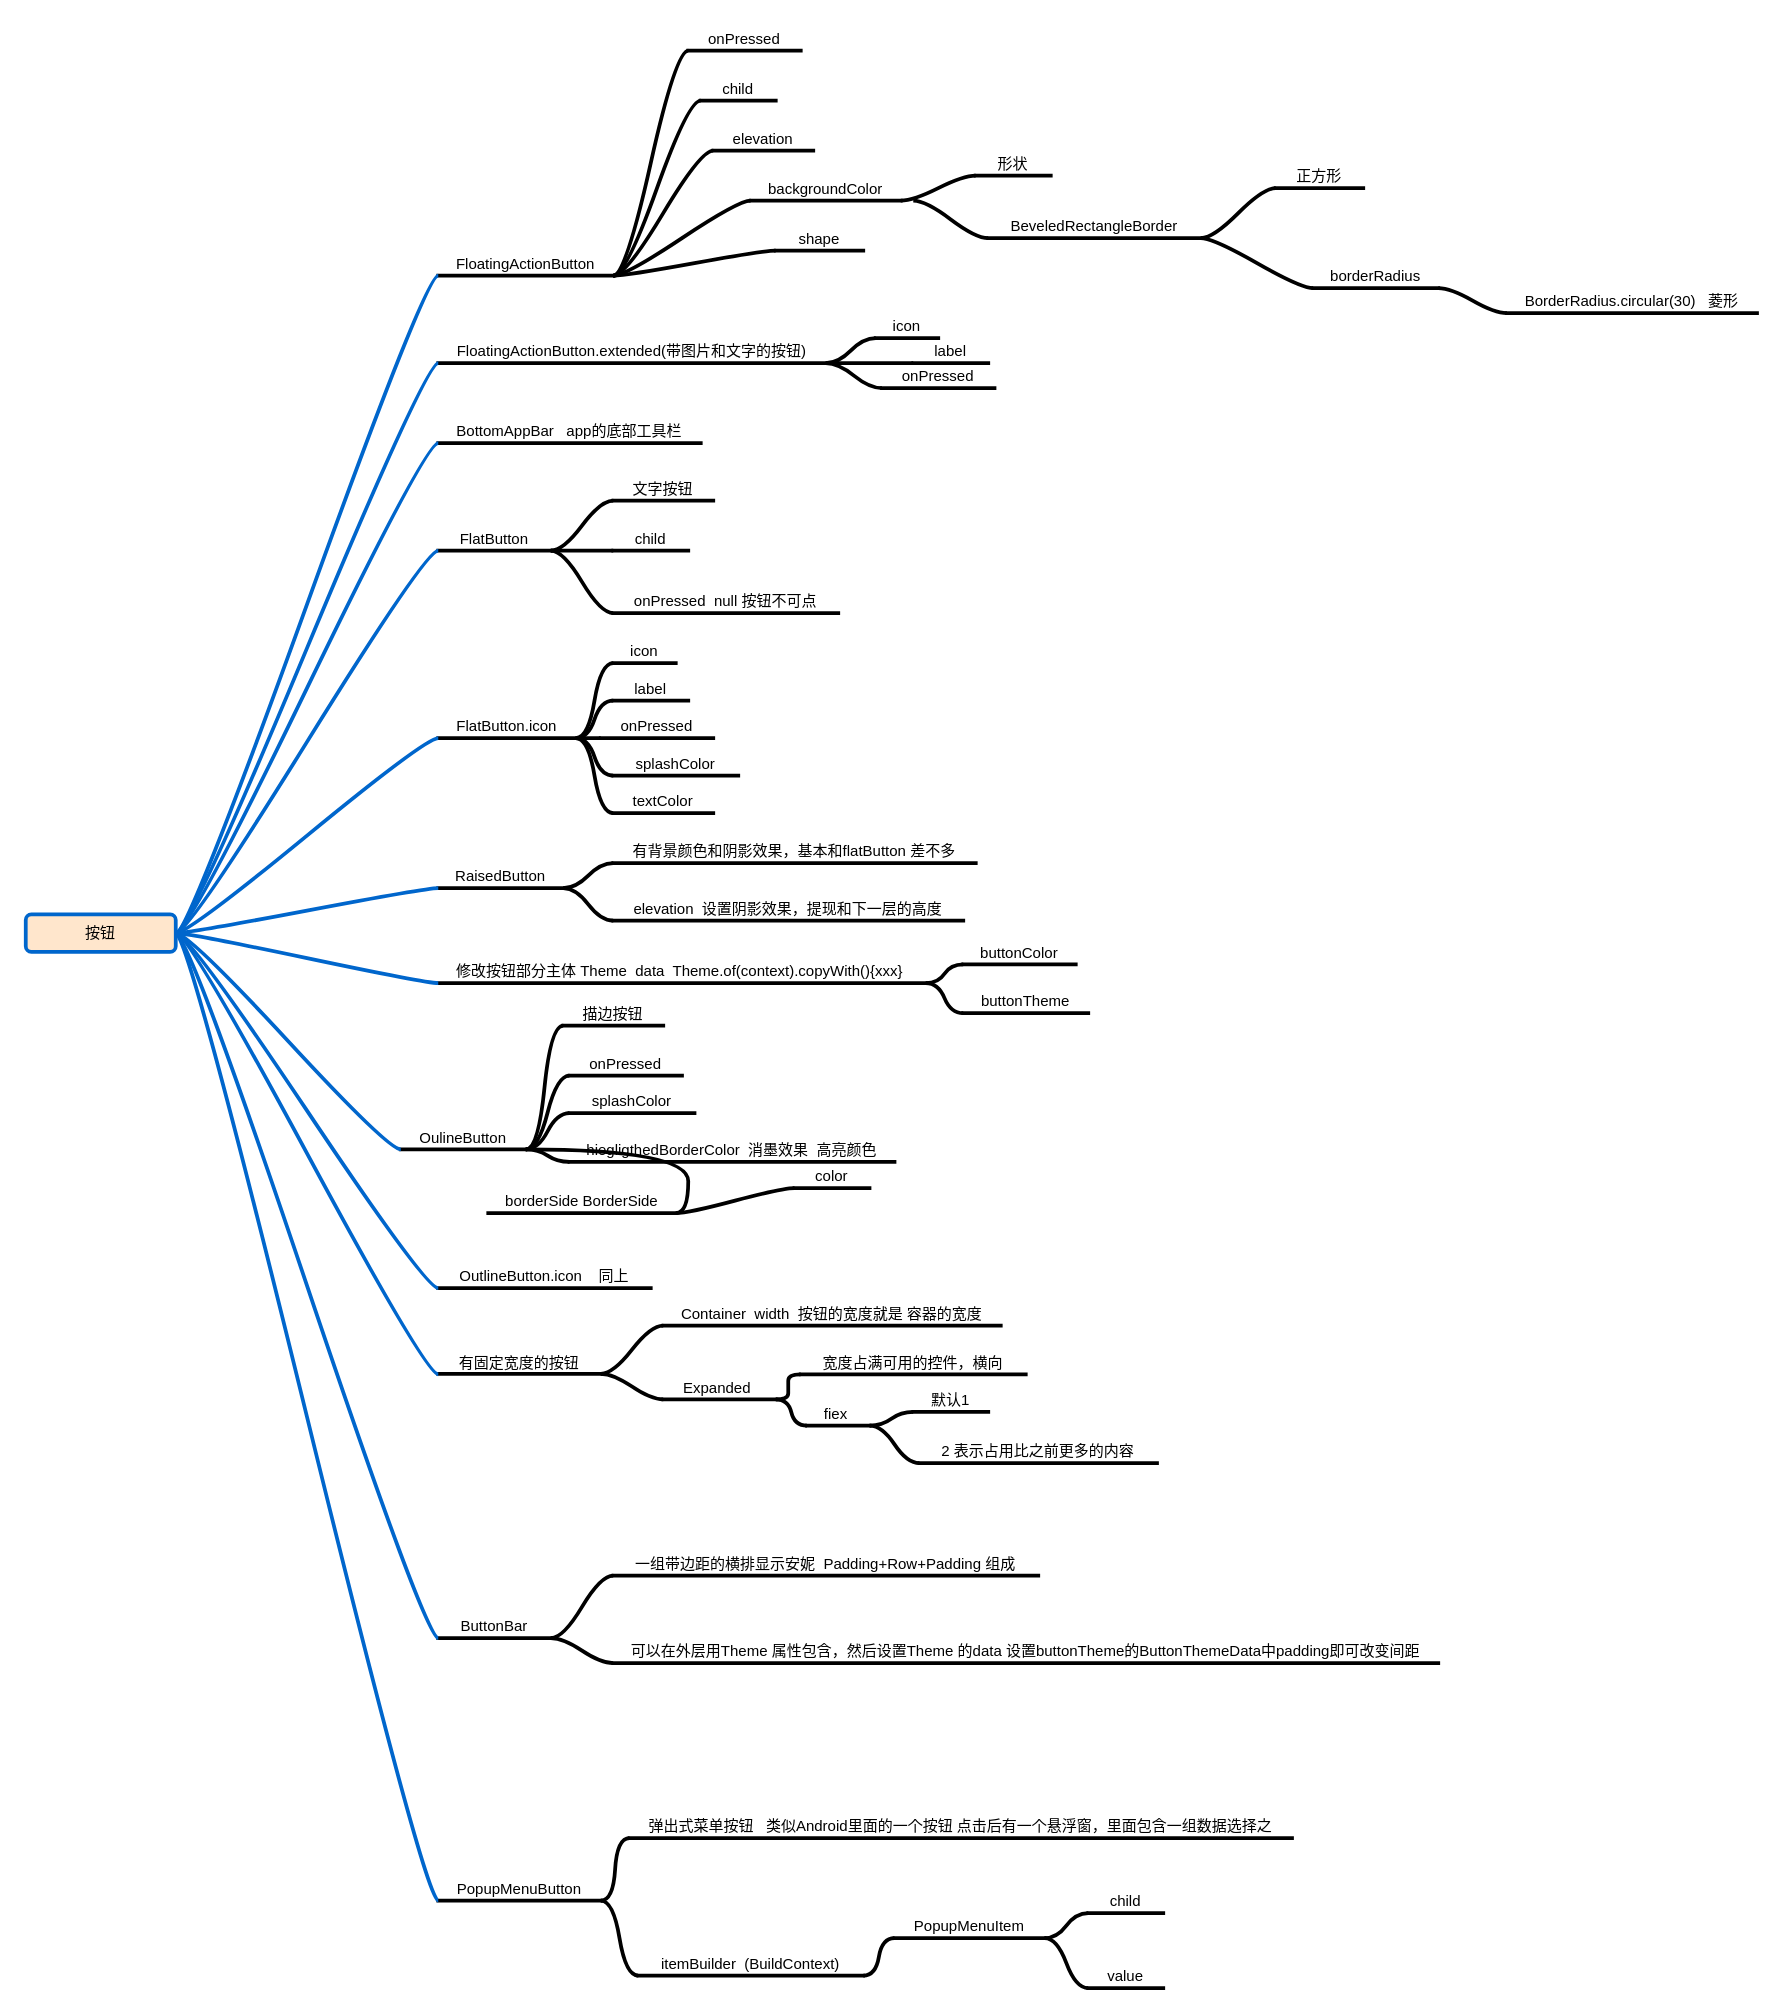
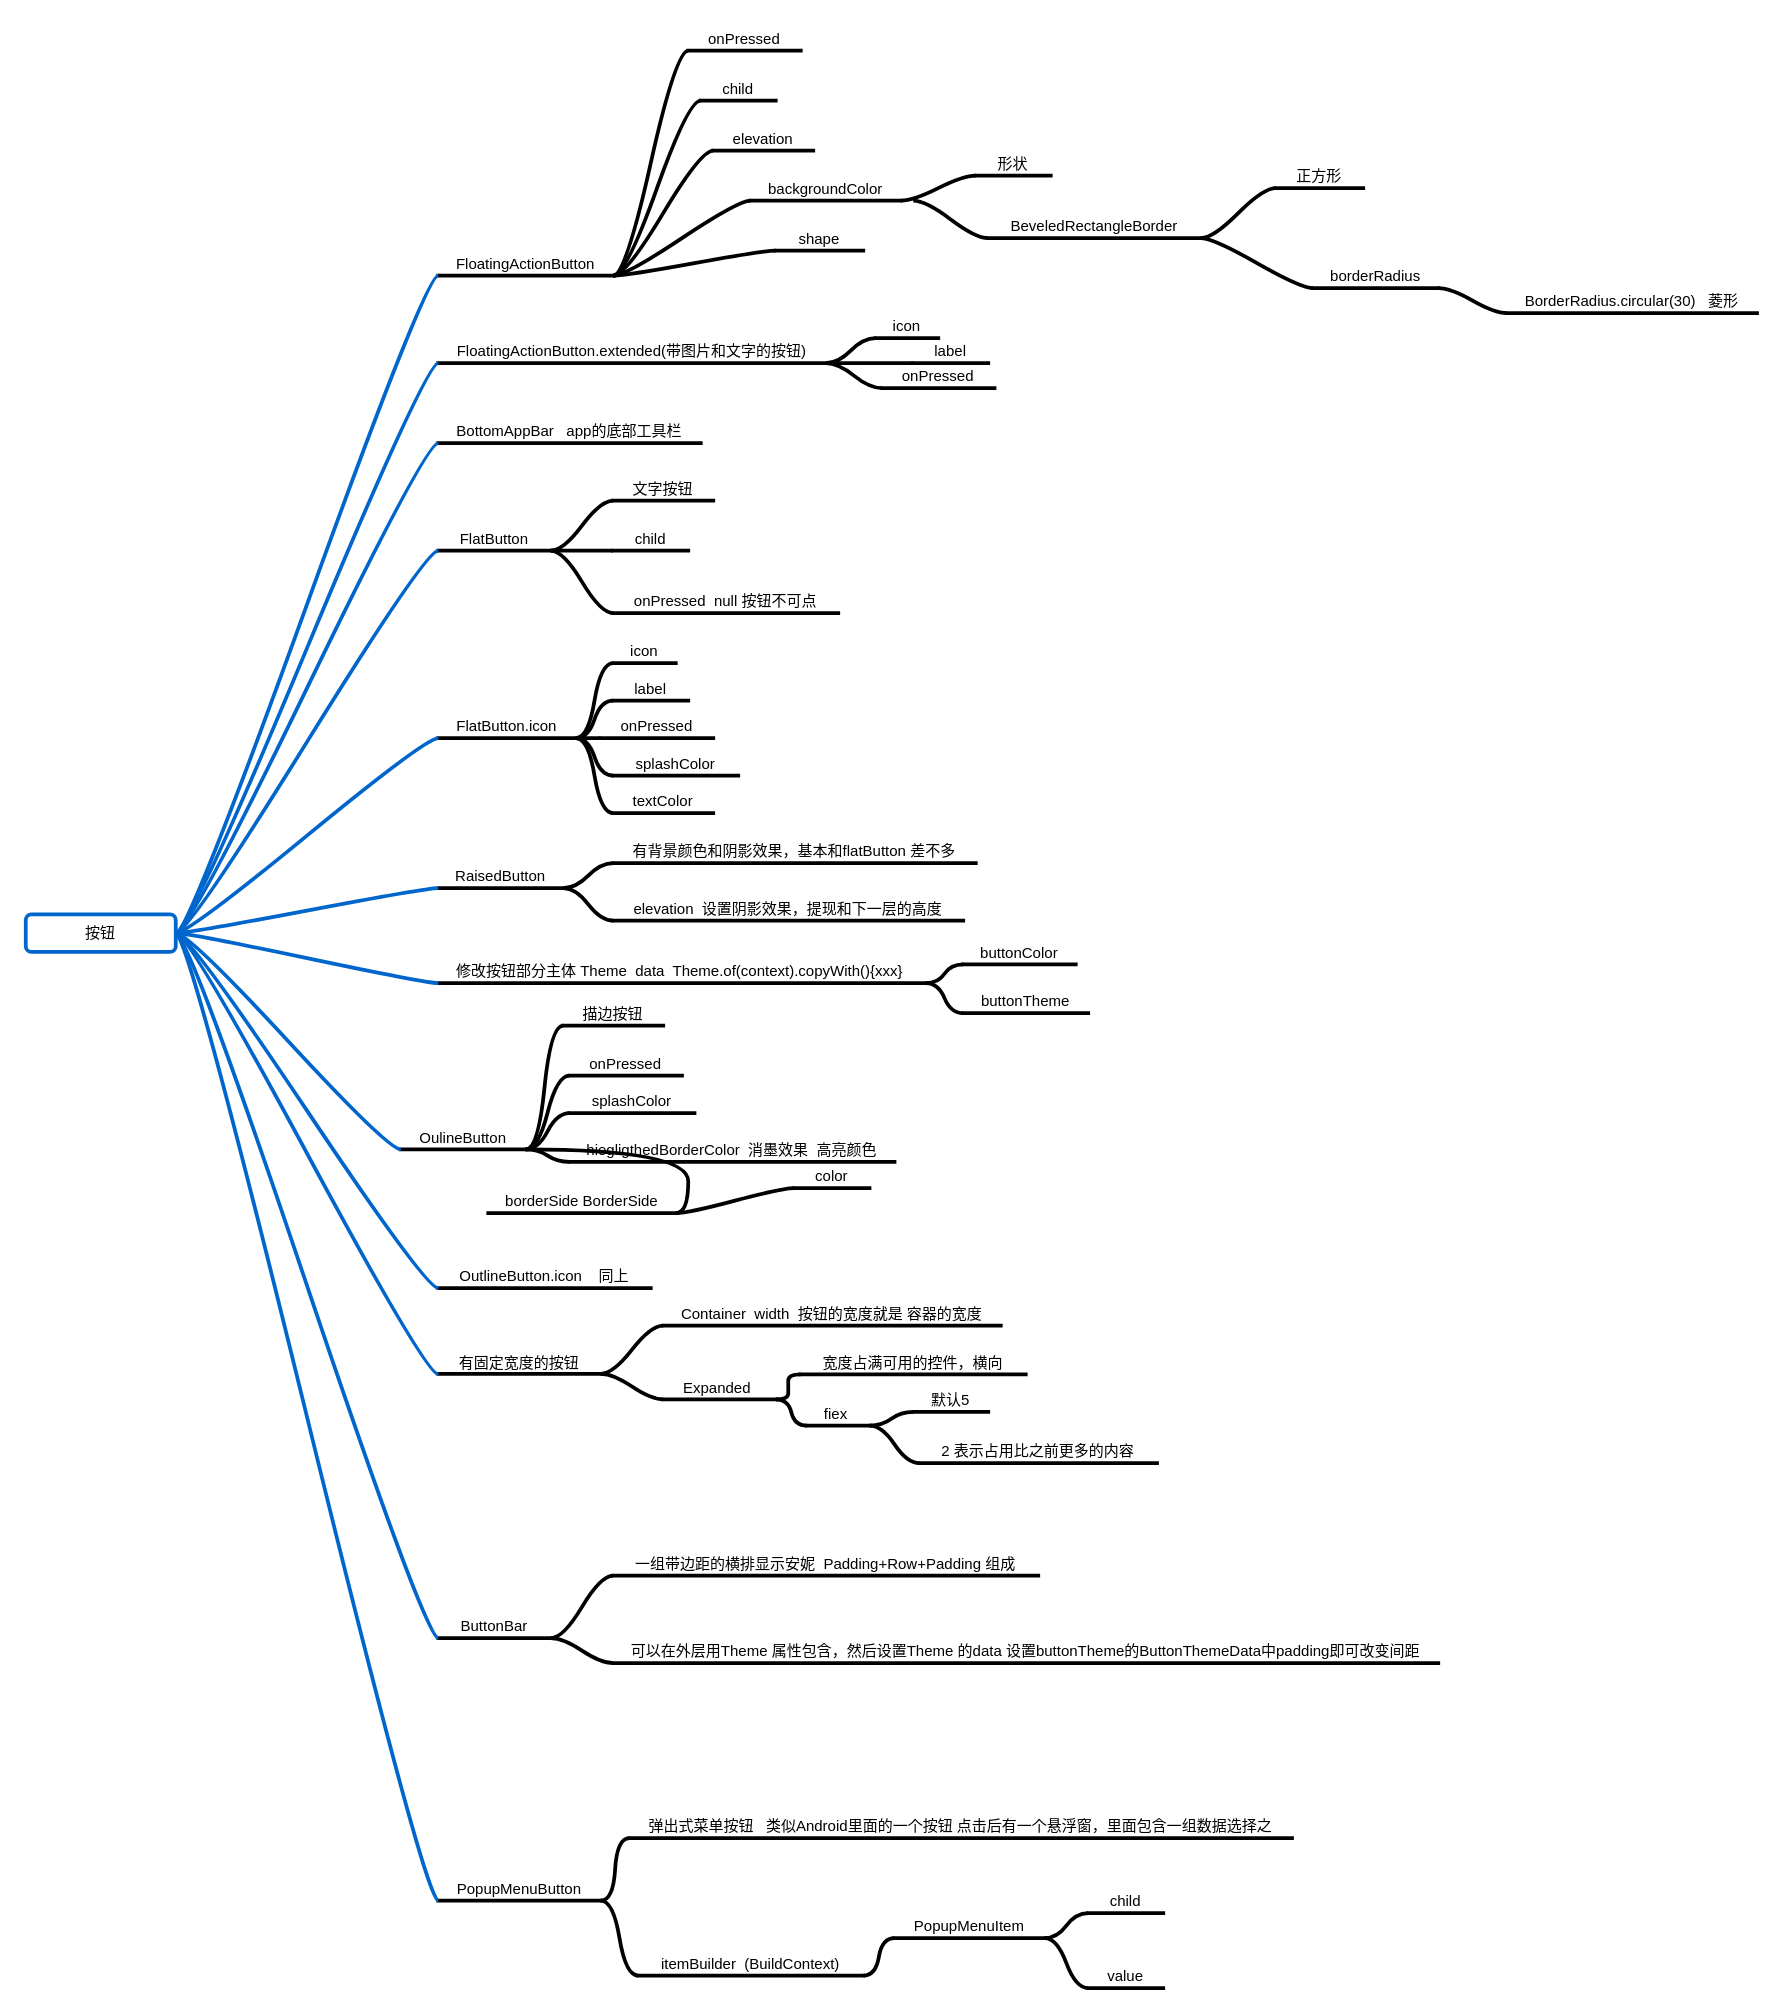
node "按钮": fillcolor #ffe6cc -> #ffffff
node "默认1": label "默认1" -> "默认5"
